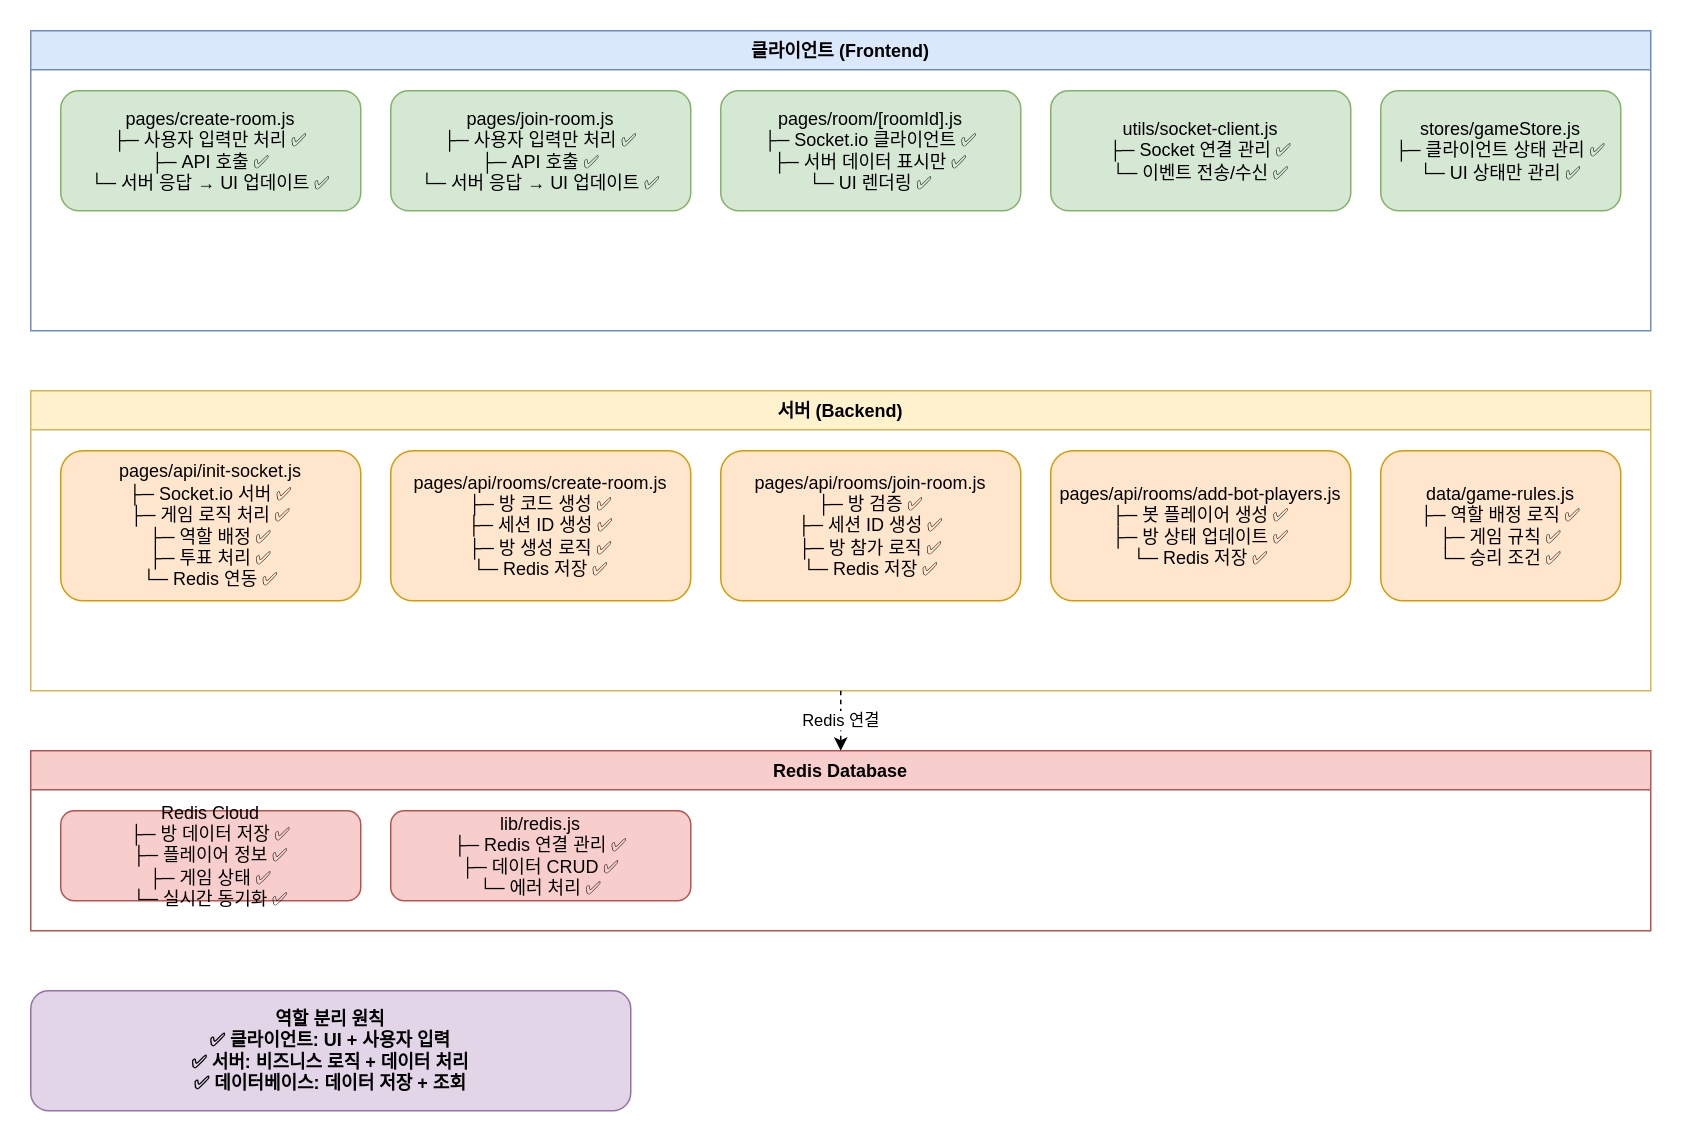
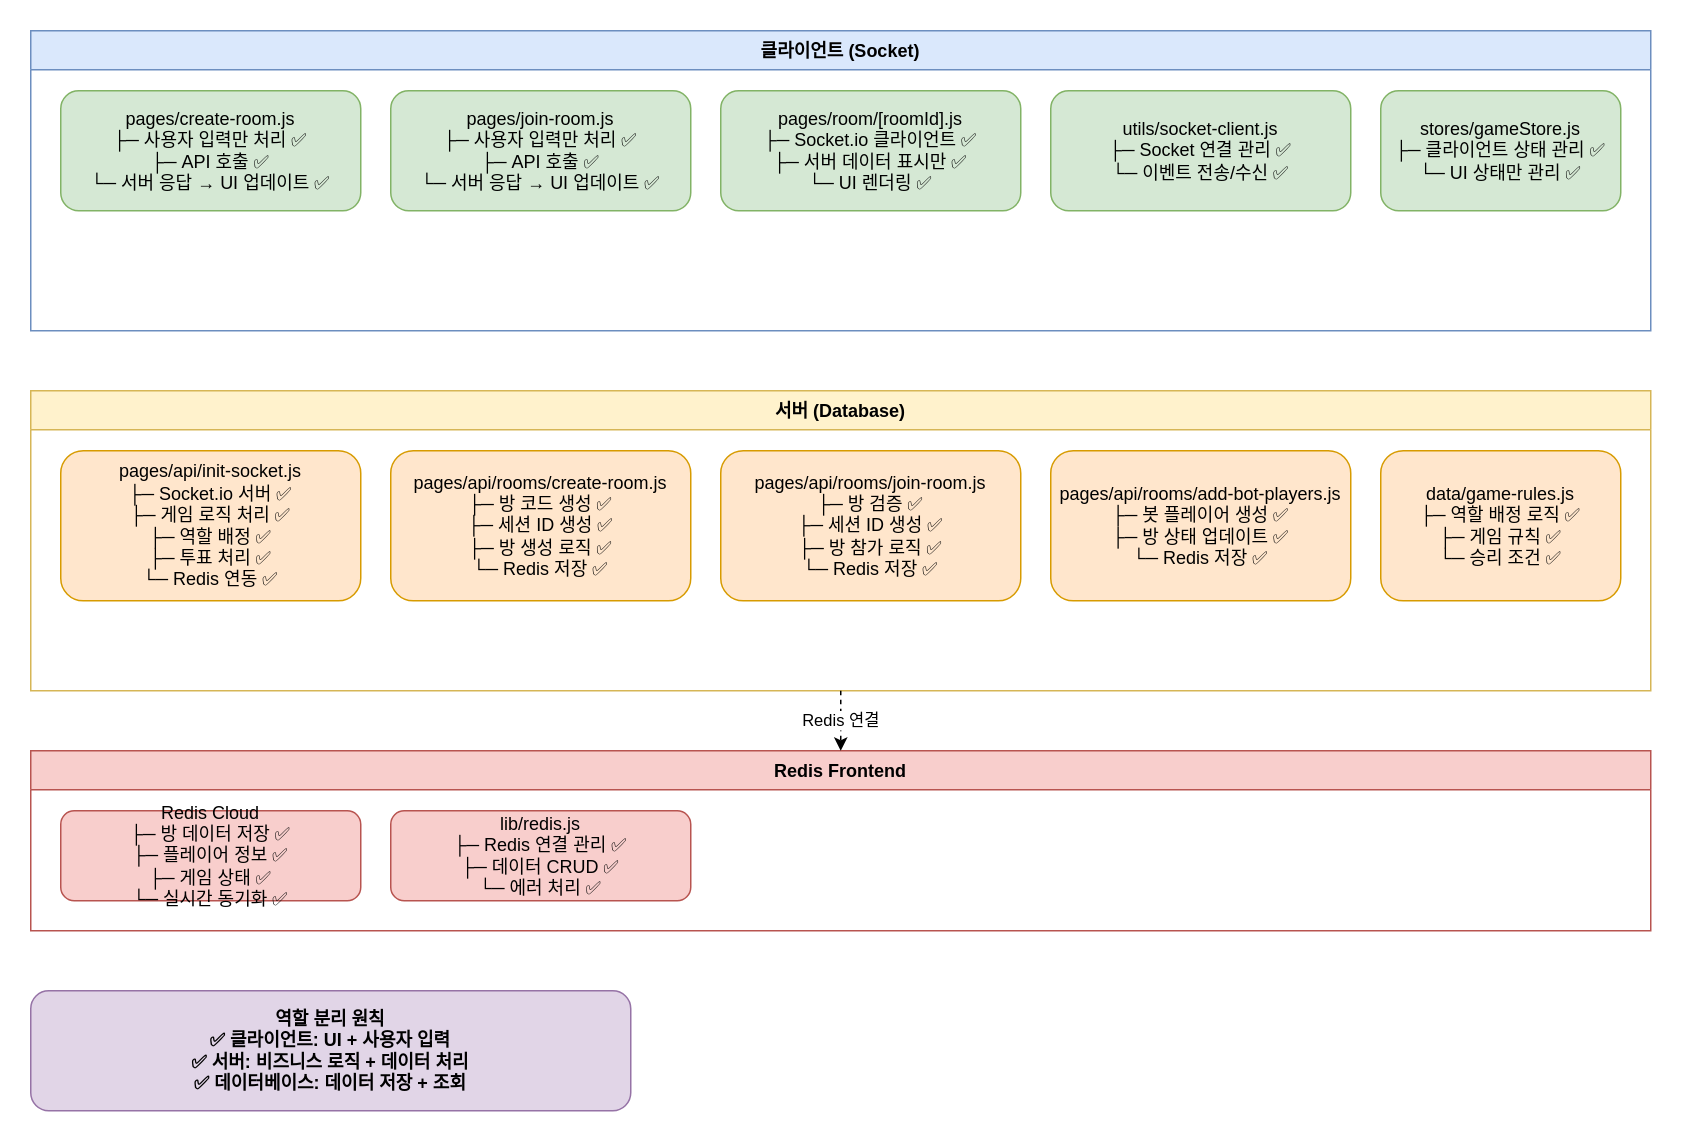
node "클라이언트 (Frontend)": label "클라이언트 (Frontend)" -> "클라이언트 (Socket)"
node "서버 (Backend)": label "서버 (Backend)" -> "서버 (Database)"
node "Redis Database": label "Redis Database" -> "Redis Frontend"
